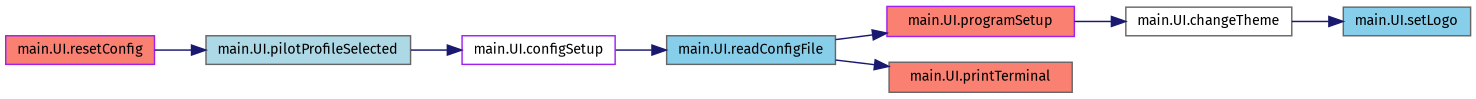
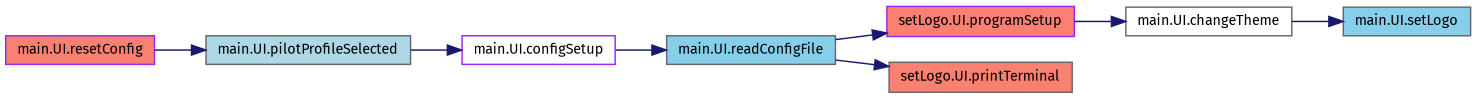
node "main.UI.programSetup": label "main.UI.programSetup" -> "setLogo.UI.programSetup"
node "main.UI.printTerminal": label "main.UI.printTerminal" -> "setLogo.UI.printTerminal"
